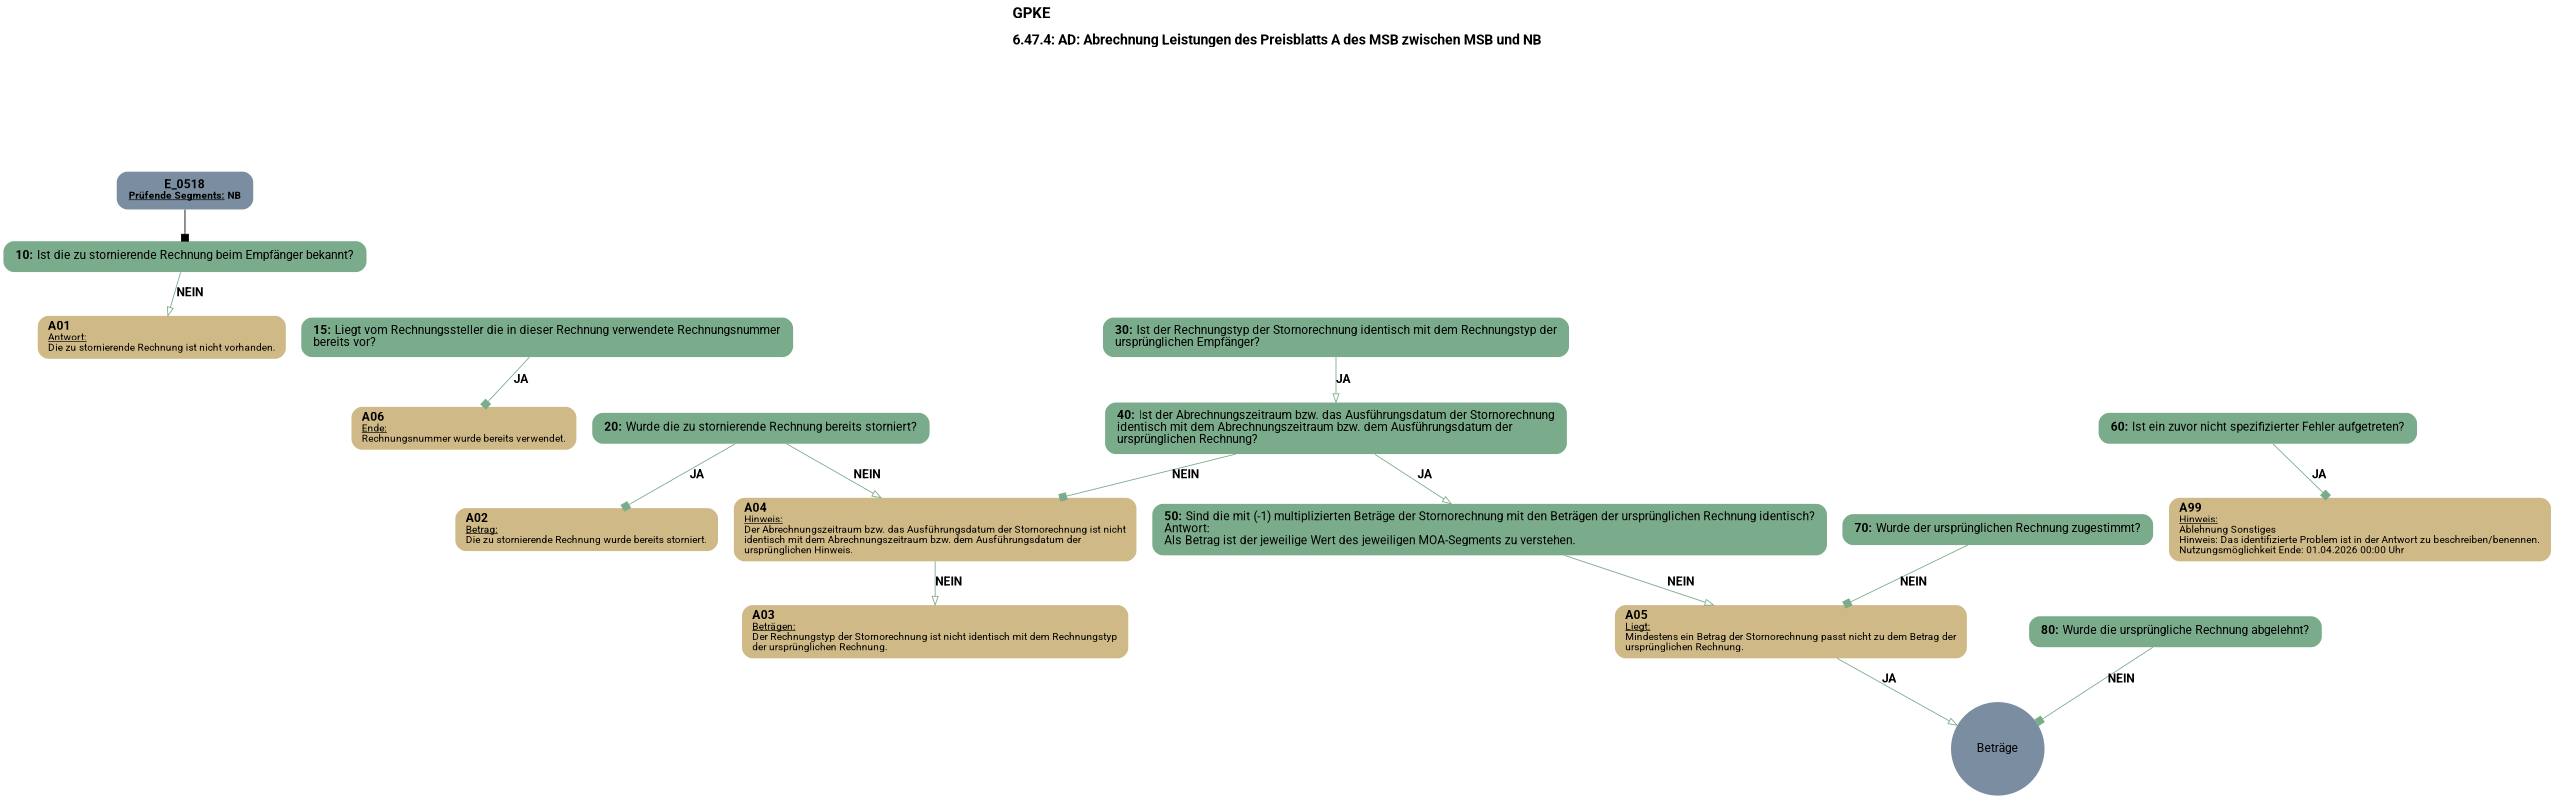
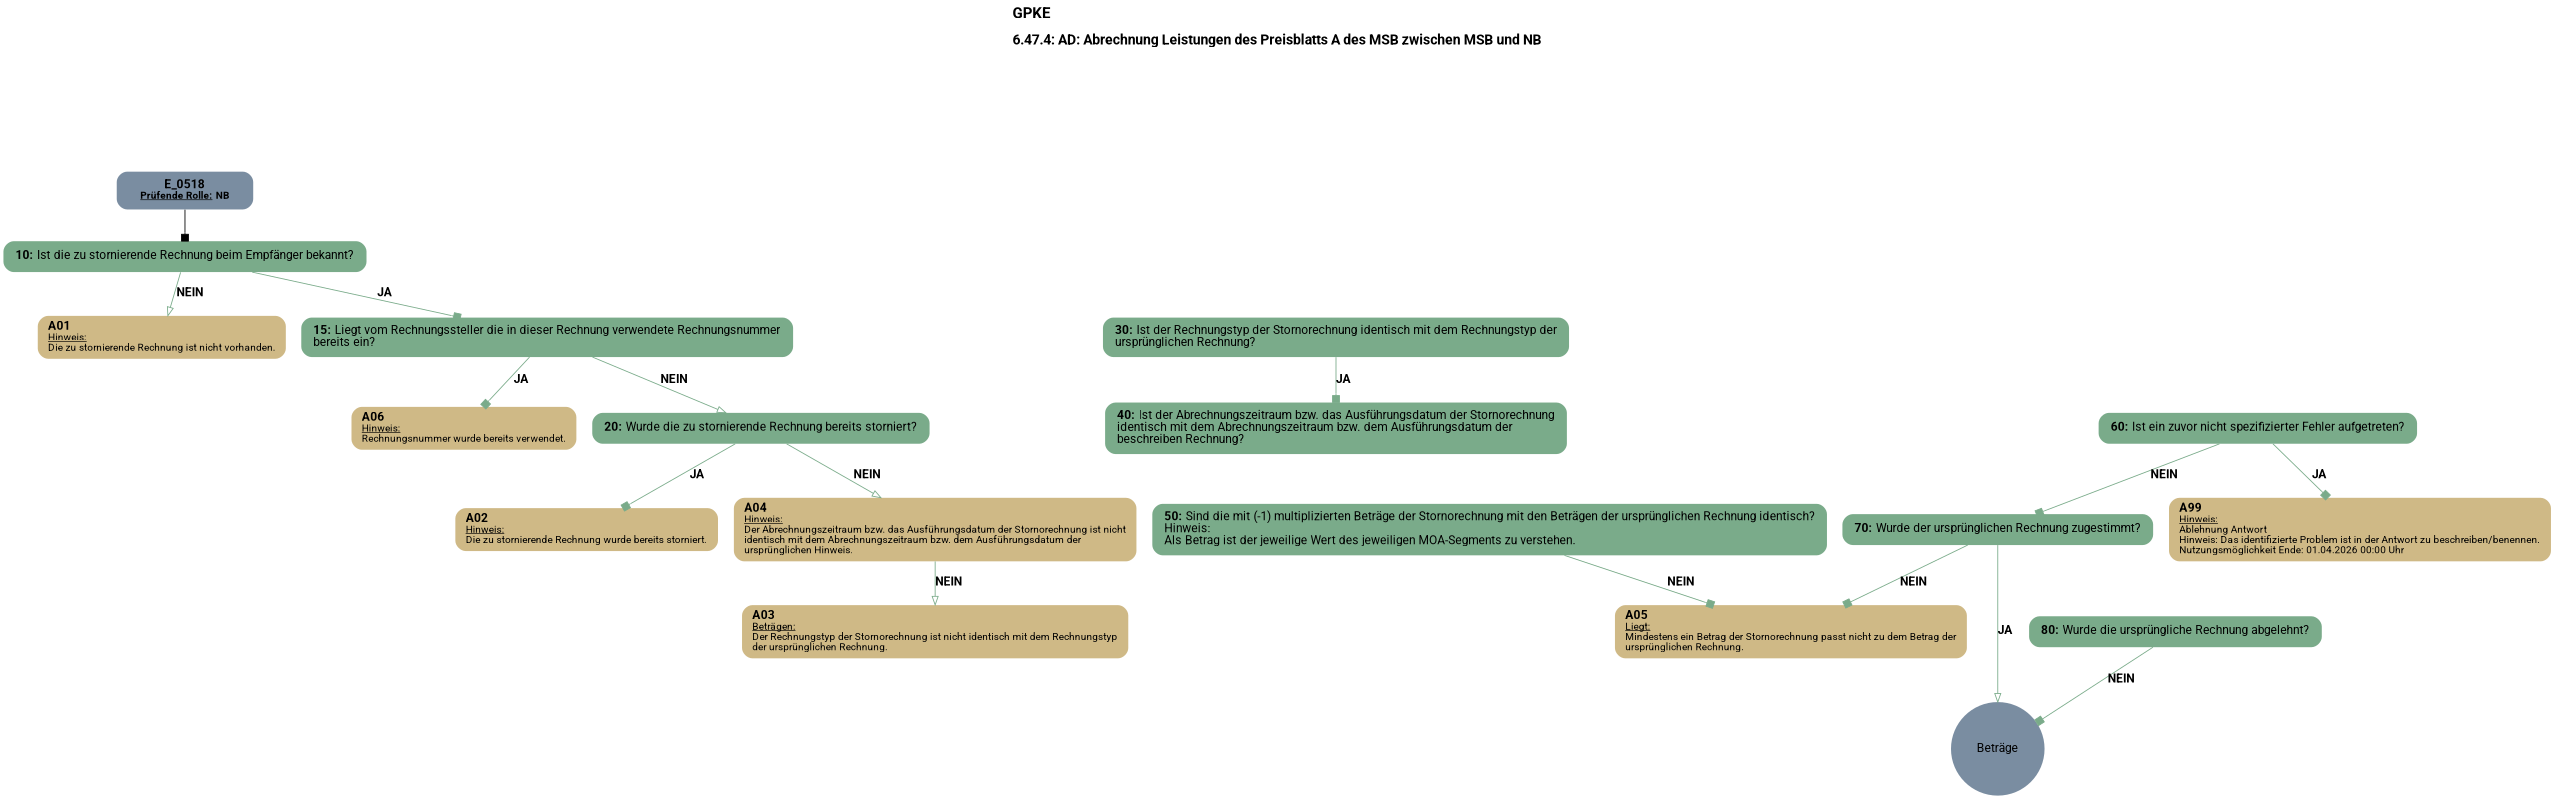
node "E_0518": text "Prüfende Segments:" -> "Prüfende Rolle:"
edge "10:" -> "15:": added, label "JA"
node "A01": text "Antwort:" -> "Hinweis:"
node "15:": text "bereits vor?" -> "bereits ein?"
node "30:": text "ursprünglichen Empfänger?" -> "ursprünglichen Rechnung?"
edge "30:" -> "40:": arrowhead onormal -> box
edge "15:" -> "20:": added, label "NEIN"
node "A06": text "Ende:" -> "Hinweis:"
node "40:": text "ursprünglichen Rechnung?" -> "beschreiben Rechnung?"
edge "40:" -> "A04": removed, label "NEIN"
edge "40:" -> "50:": removed, label "JA"
edge "60:" -> "70:": added, label "NEIN"
node "50:": text "Antwort:" -> "Hinweis:"
node "A02": text "Betrag:" -> "Hinweis:"
node "A99": text "Ablehnung Sonstiges" -> "Ablehnung Antwort"
edge "50:" -> "A05": arrowhead onormal -> box
edge "A05" -> "Beträge": now "70:" -> "Beträge"
